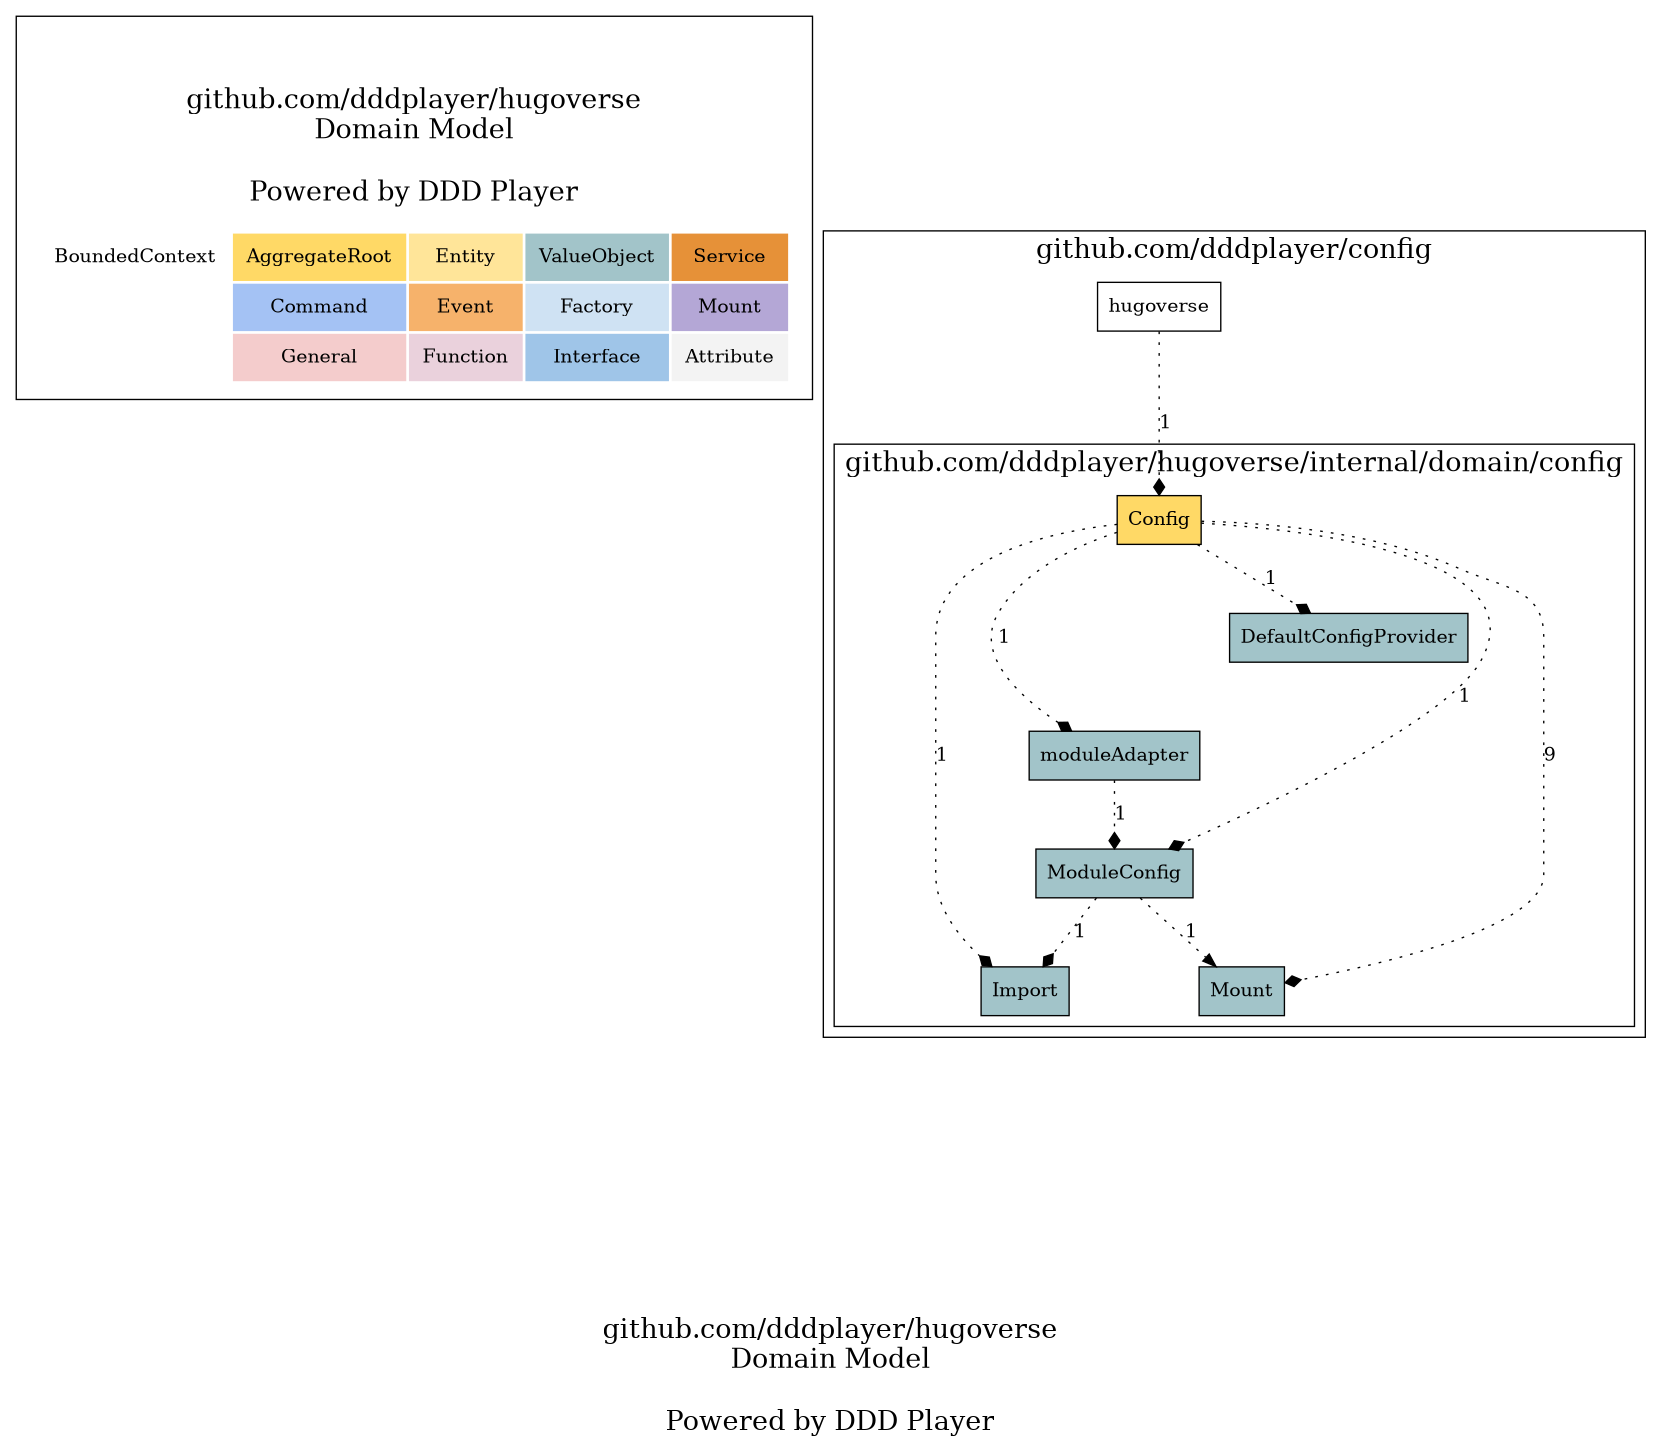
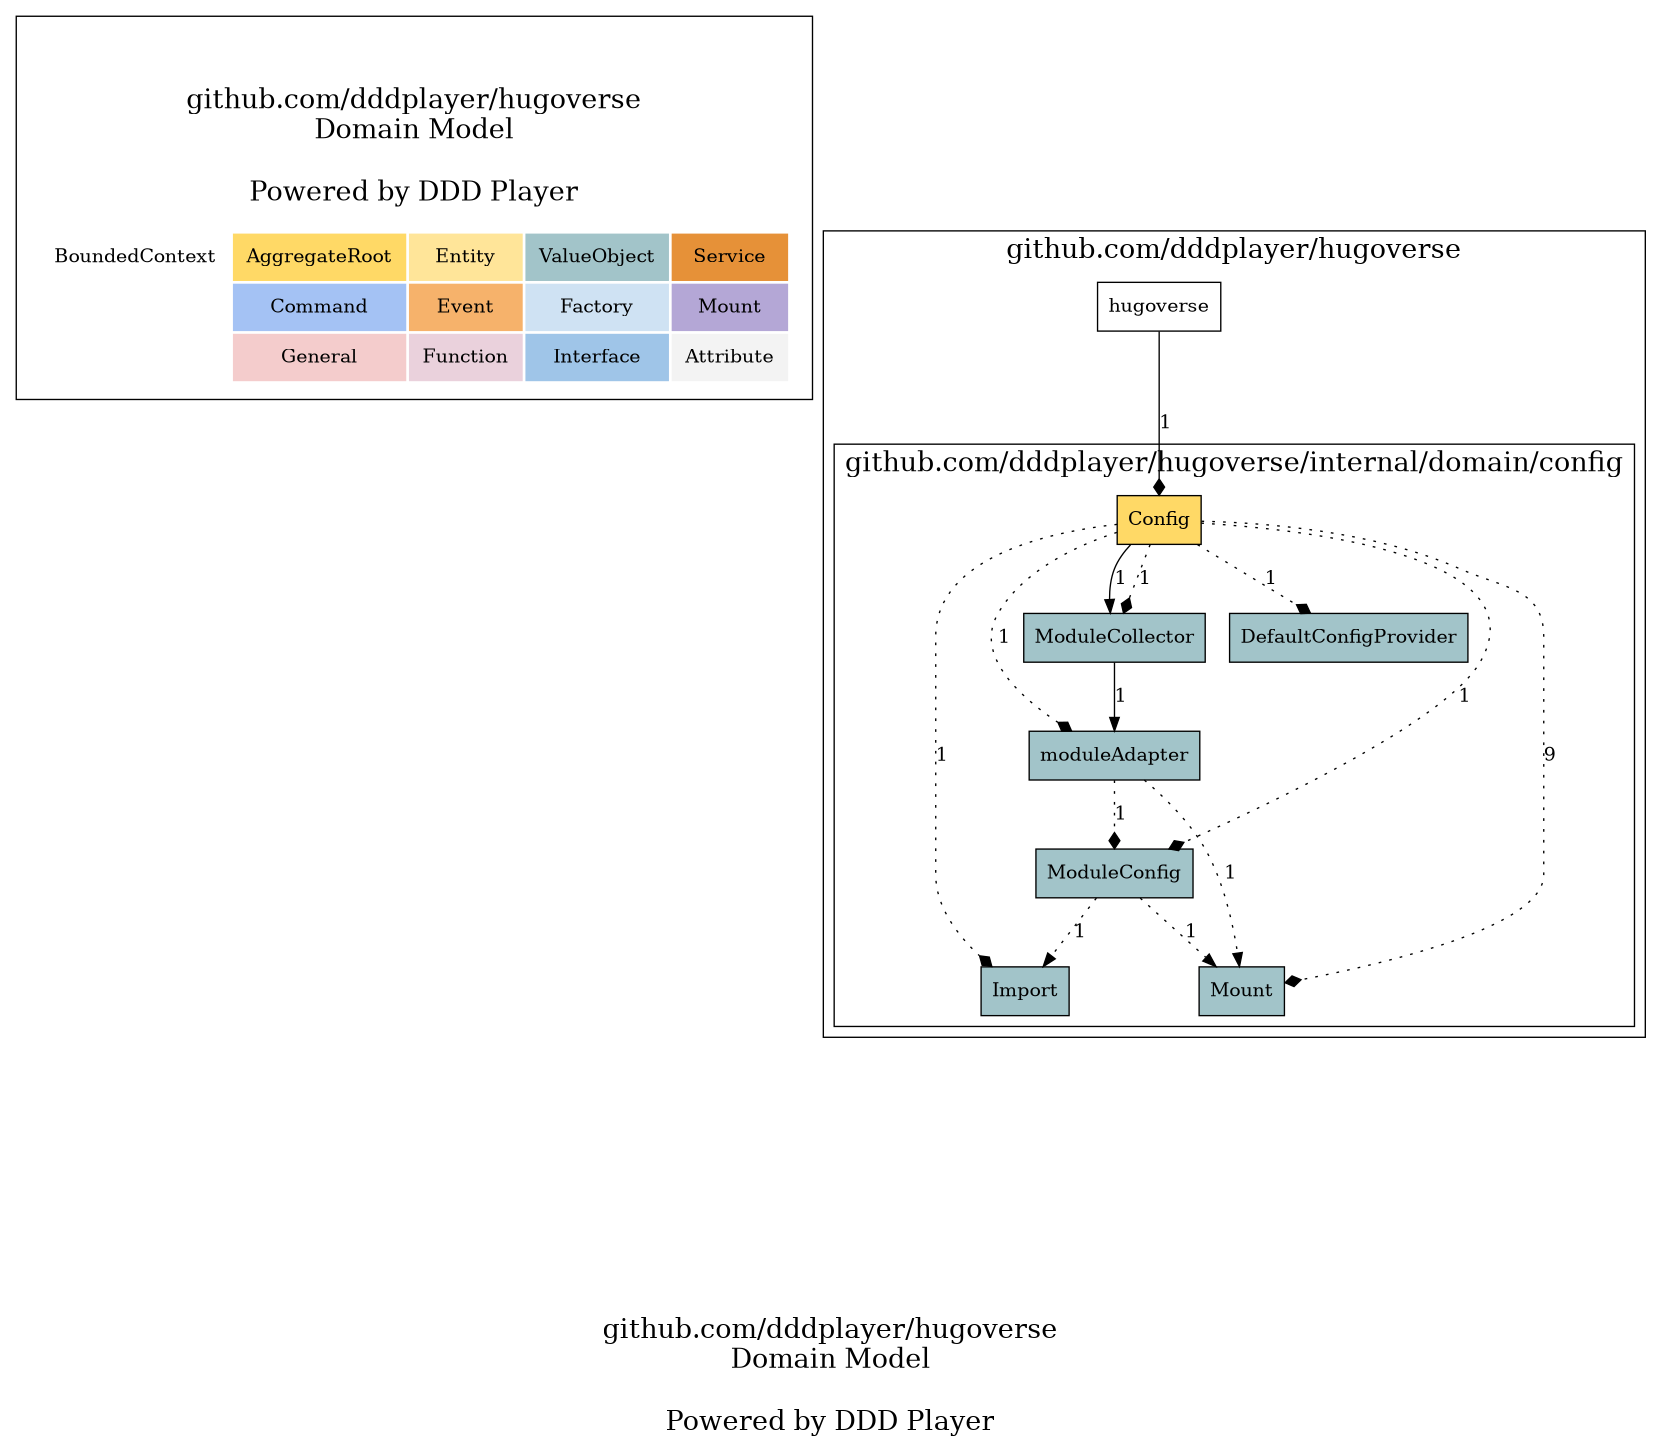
cluster "github.com/dddplayer/config": label "github.com/dddplayer/config" -> "github.com/dddplayer/hugoverse"
edge "hugoverse" -> "Config": style dotted -> solid
node "ModuleCollector": added
edge "moduleAdapter" -> "Mount": added, label "1"
edge "ModuleConfig" -> "Import": arrowhead diamond -> normal
